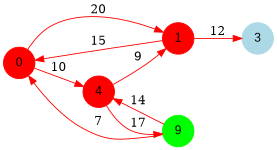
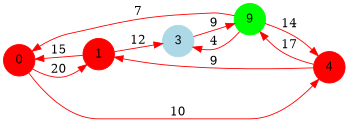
edge "3" -> "9": added, label "9"
edge "9" -> "3": added, label "4"
